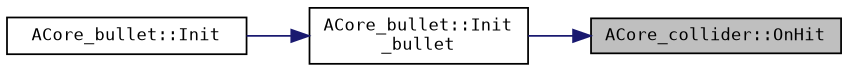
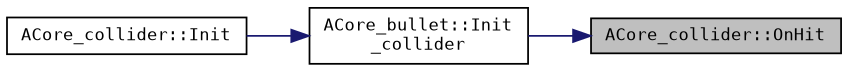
node "ACore_bullet::Init": label "ACore_bullet::Init" -> "ACore_collider::Init"
node "ACore_bullet::Init _bullet": label "ACore_bullet::Init _bullet" -> "ACore_bullet::Init _collider"
